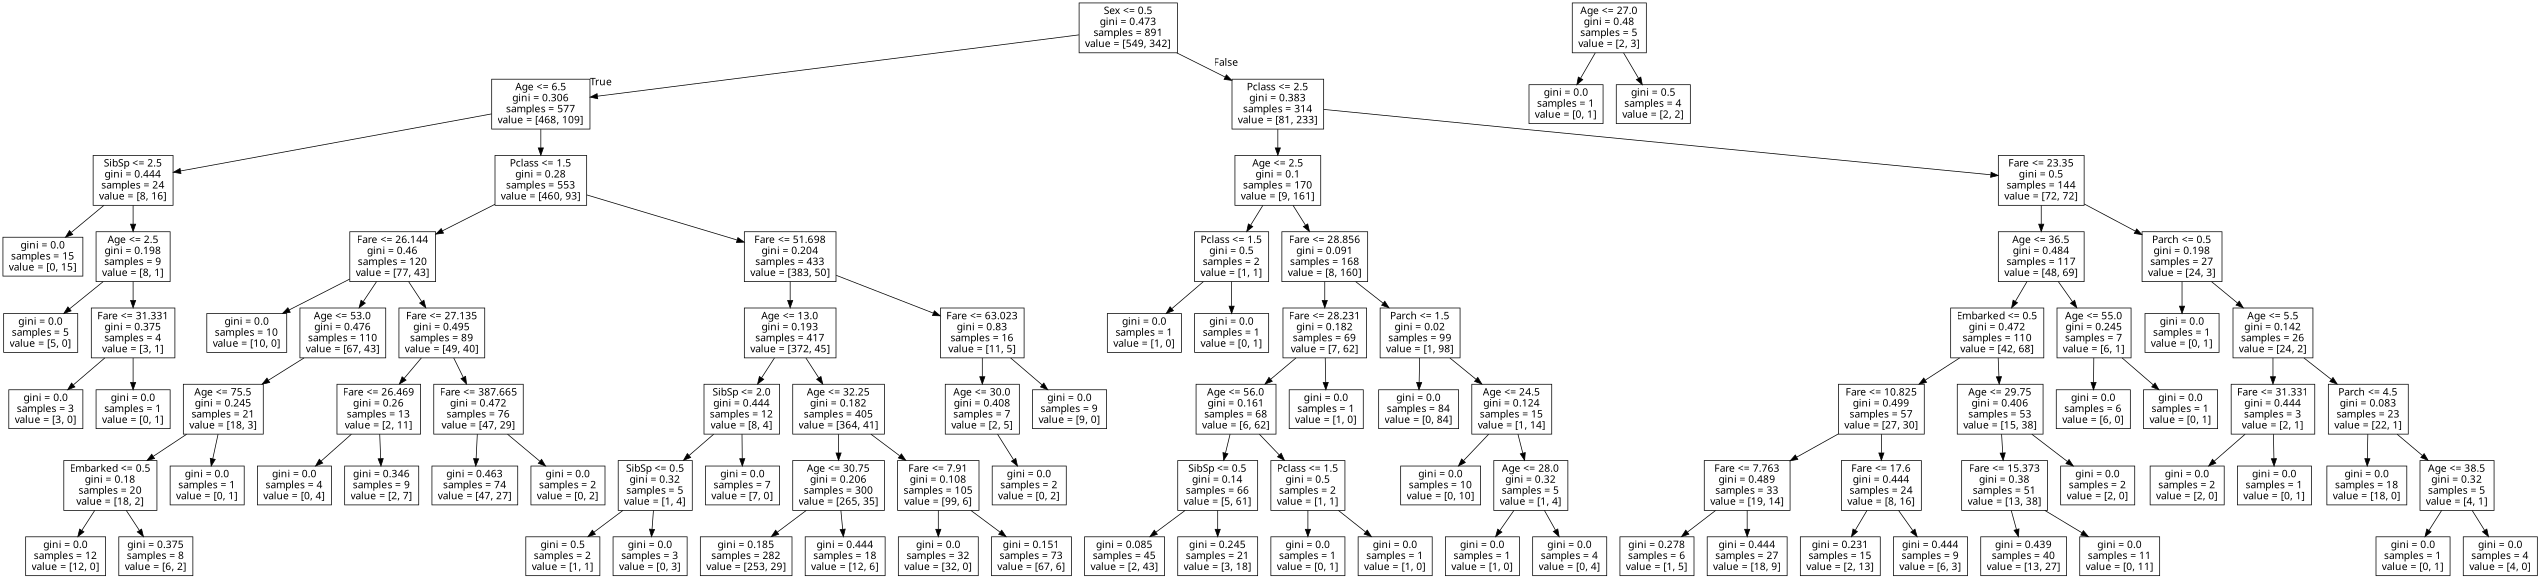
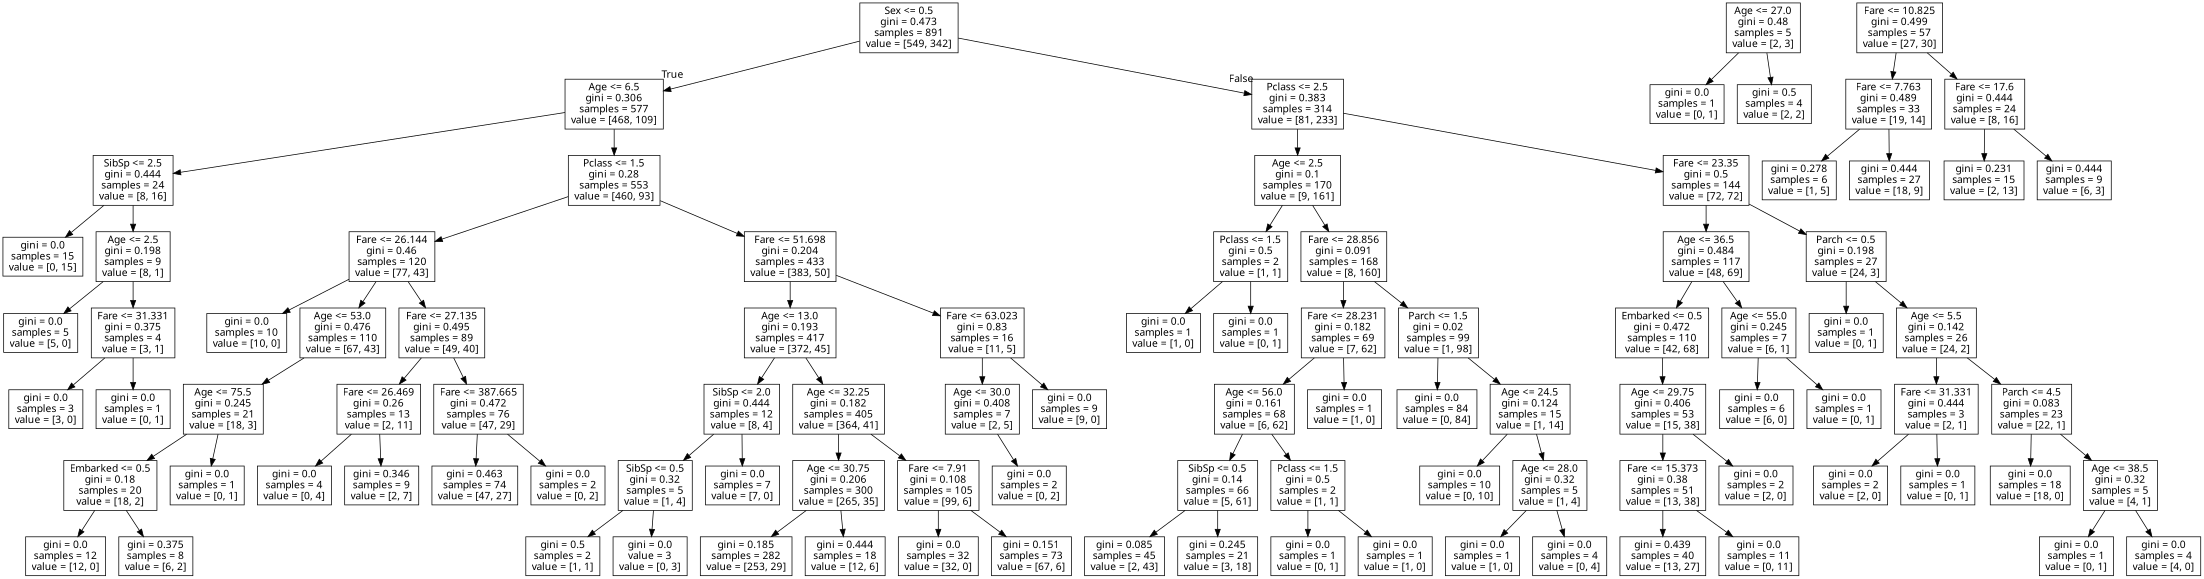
edge "Embarked <= 0.5 gini = 0.472 samples = 110 value = [42, 68]" -> "Fare <= 10.825 gini = 0.499 samples = 57 value = [27, 30]": removed
node "gini = 0.0 samples = 3 value = [0, 3]": label "gini = 0.0 samples = 3 value = [0, 3]" -> "gini = 0.0 value = 3 value = [0, 3]"
